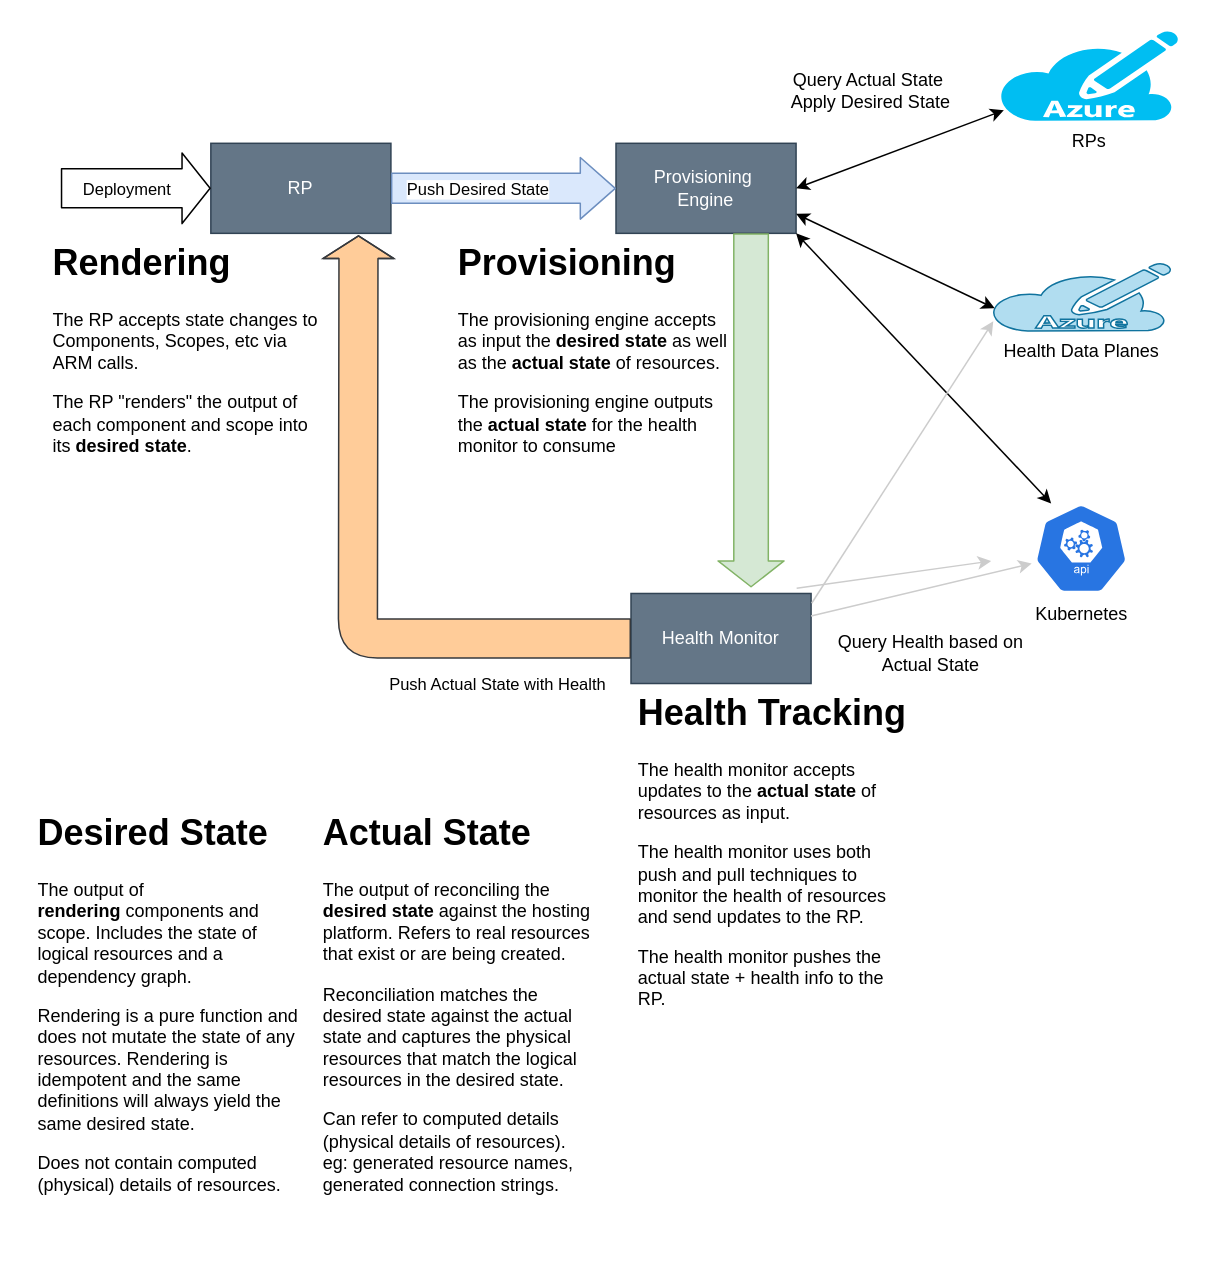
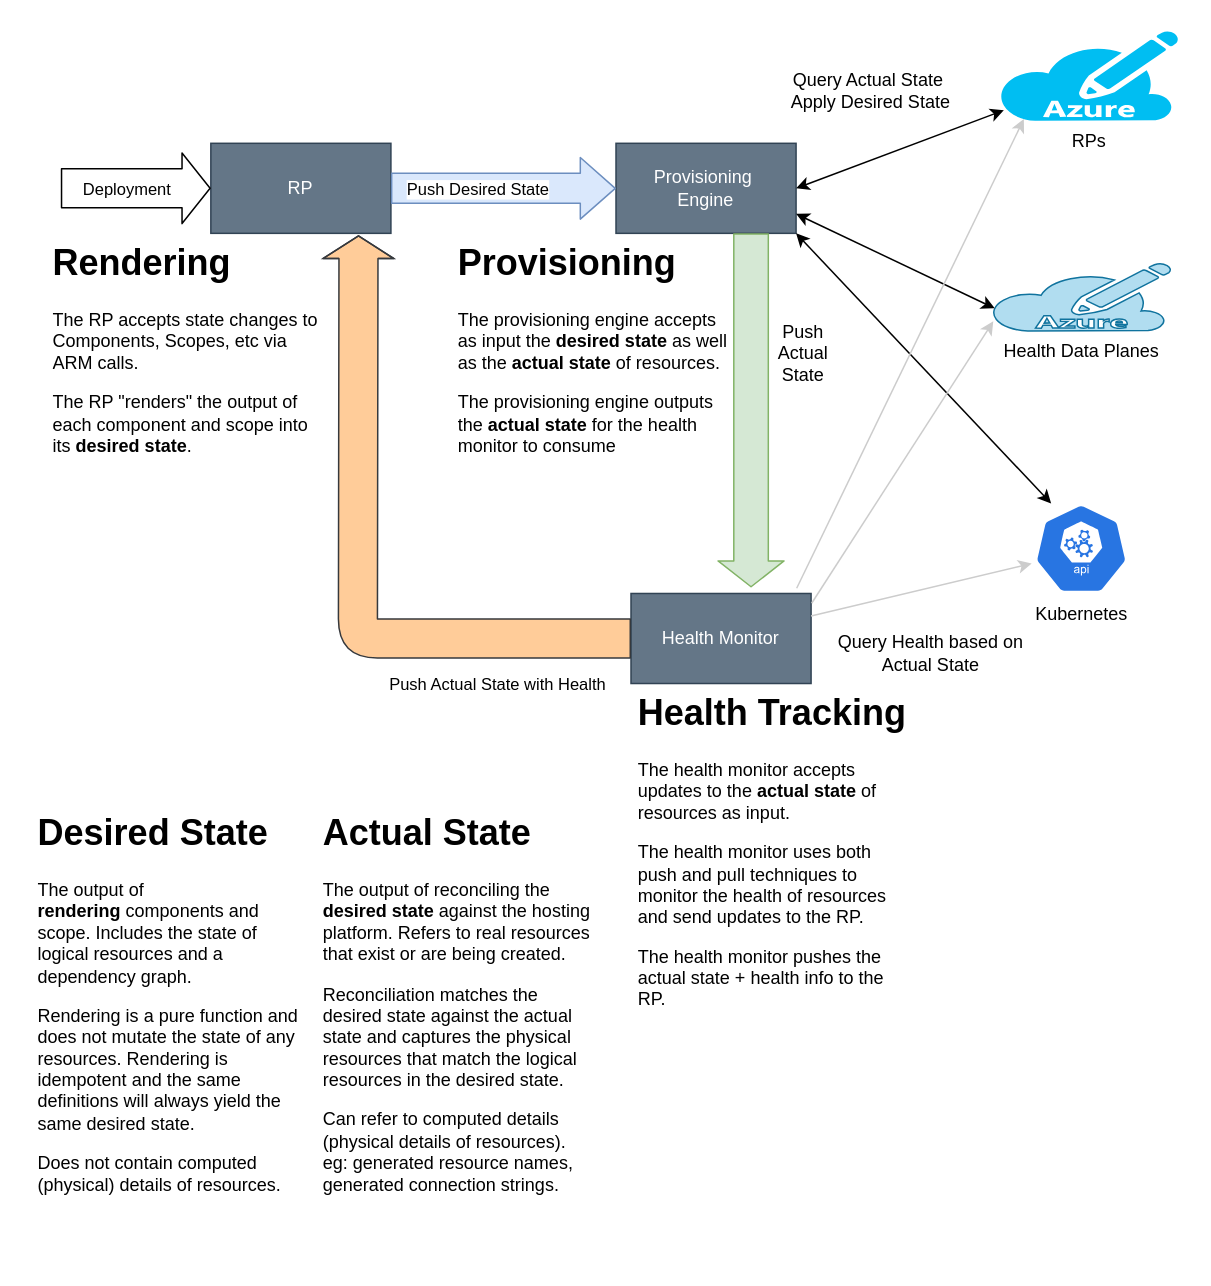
node "Push Actual State": added
edge "Health Monitor" -> "Kubernetes": now "Health Monitor" -> "RPs"
